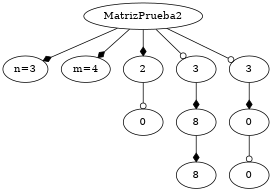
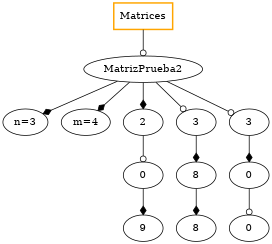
node "Matrices": added
node "9": added
